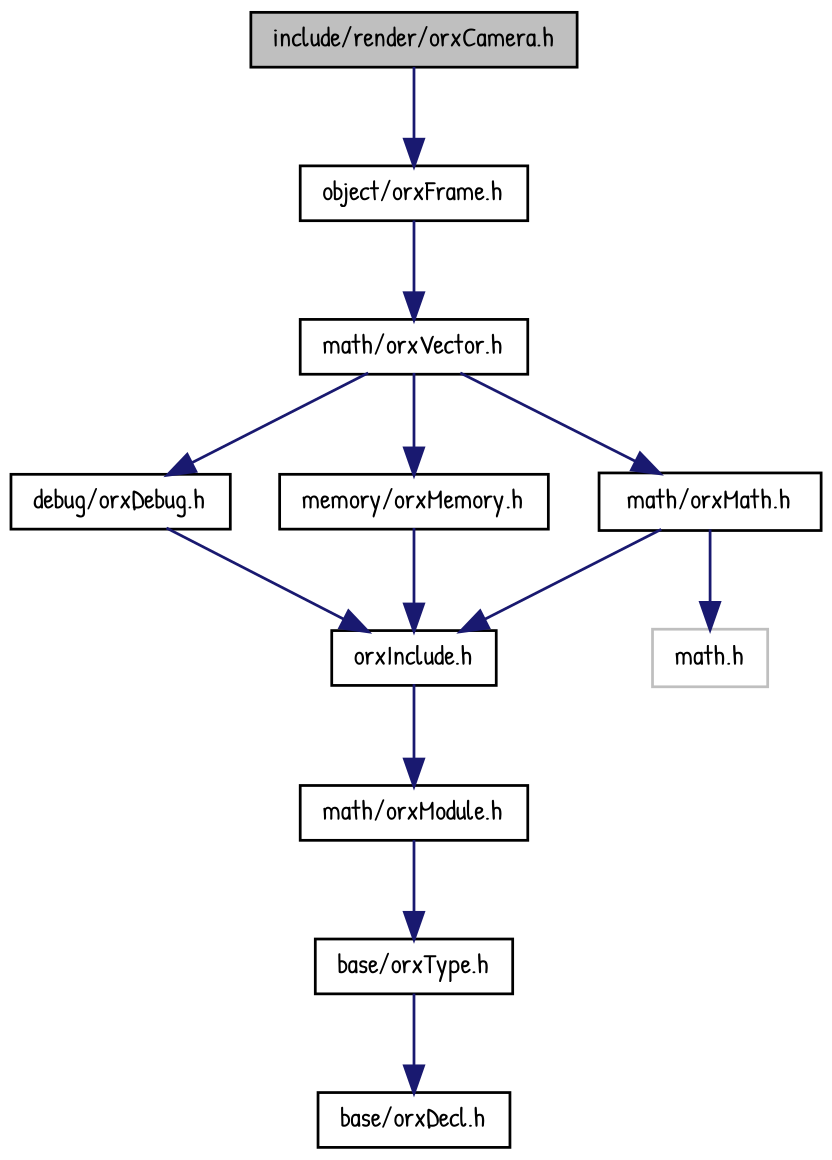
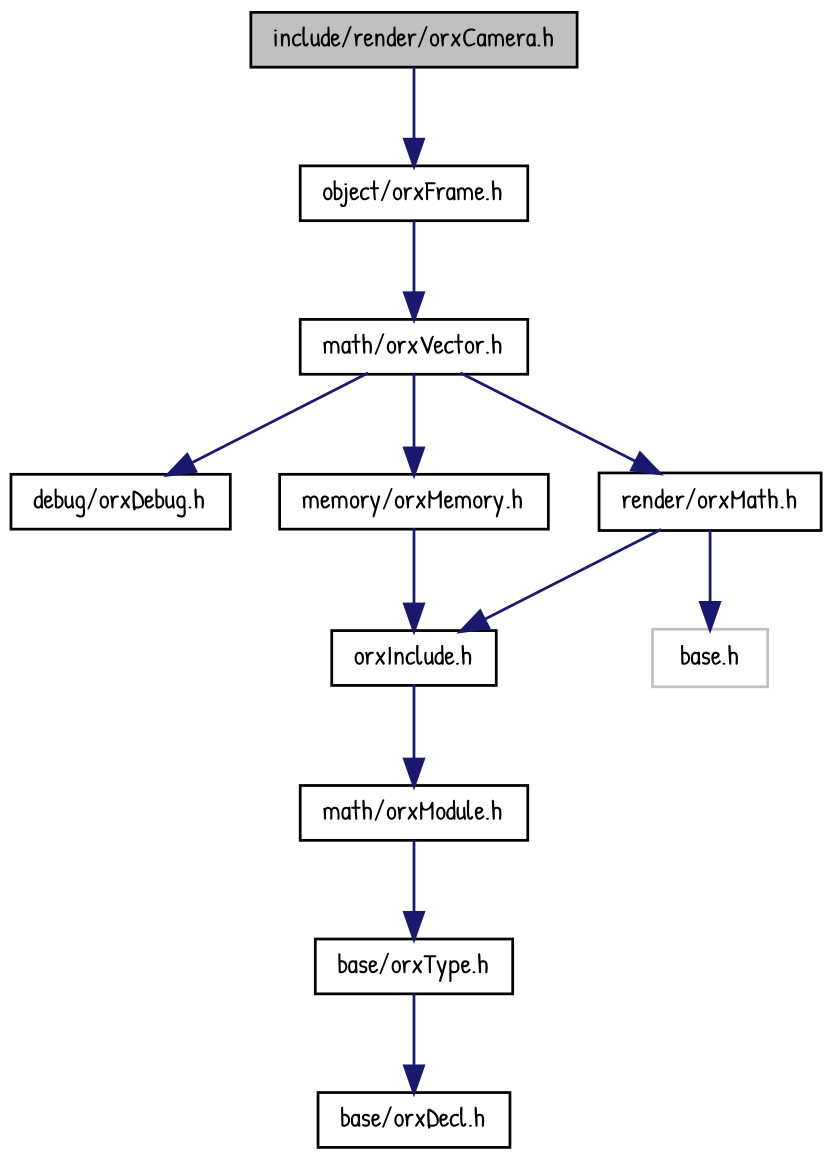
node "math/orxMath.h": label "math/orxMath.h" -> "render/orxMath.h"
edge "debug/orxDebug.h" -> "orxInclude.h": removed
node "math.h": label "math.h" -> "base.h"
